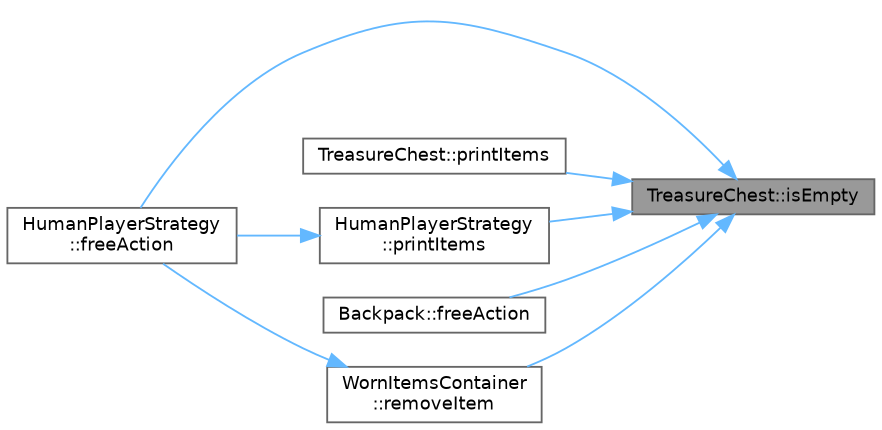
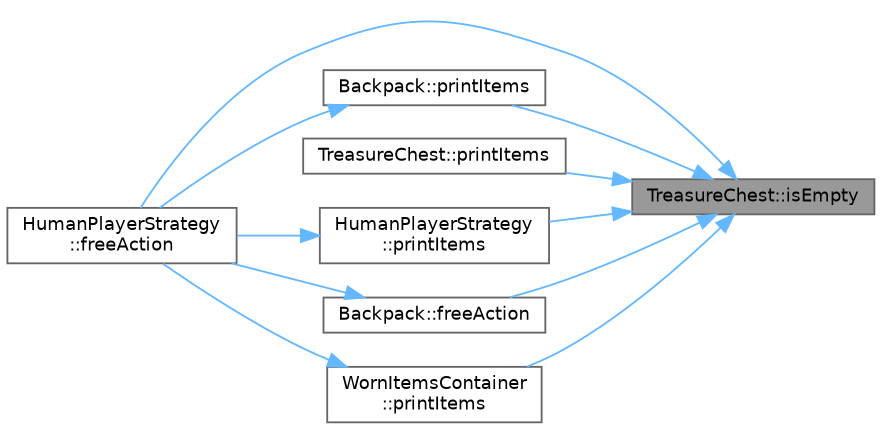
node "Backpack::printItems": added
edge "HumanPlayerStrategy ::freeAction" -> "Backpack::freeAction": added
node "WornItemsContainer ::removeItem": label "WornItemsContainer ::removeItem" -> "WornItemsContainer ::printItems"
